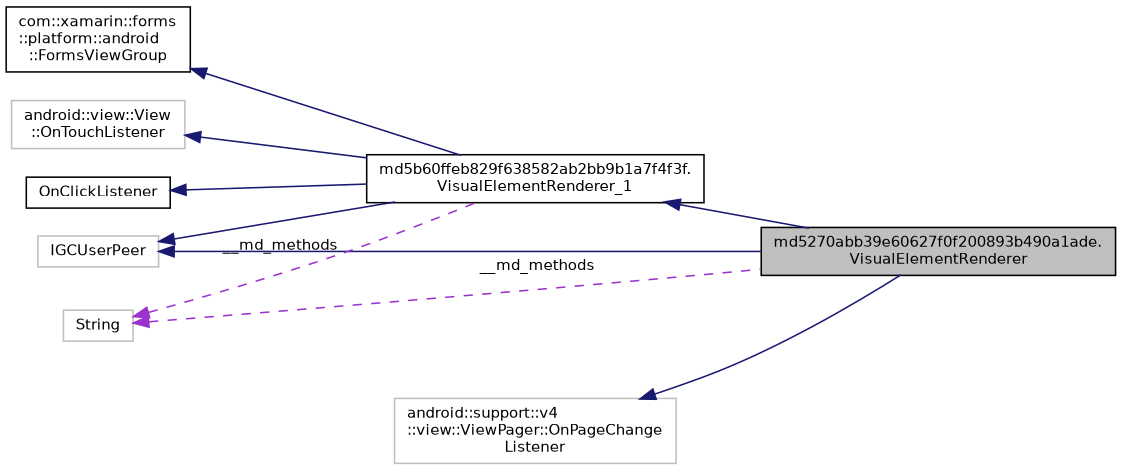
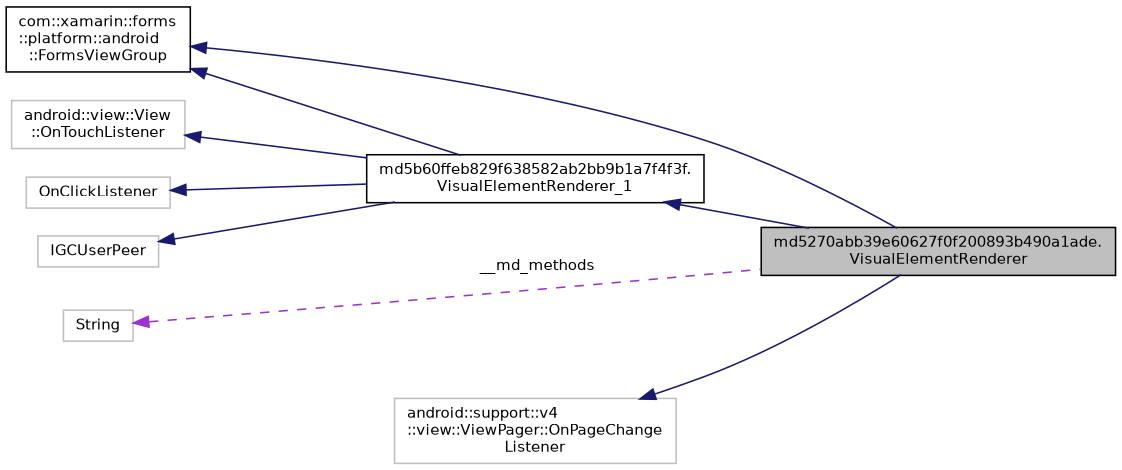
node "OnClickListener": color black -> grey75
edge "md5270abb39e60627f0f200893b490a1ade. VisualElementRenderer" -> "IGCUserPeer": now "md5270abb39e60627f0f200893b490a1ade. VisualElementRenderer" -> "com::xamarin::forms ::platform::android ::FormsViewGroup"
edge "md5b60ffeb829f638582ab2bb9b1a7f4f3f. VisualElementRenderer_1" -> "String": removed, label "__md_methods"
